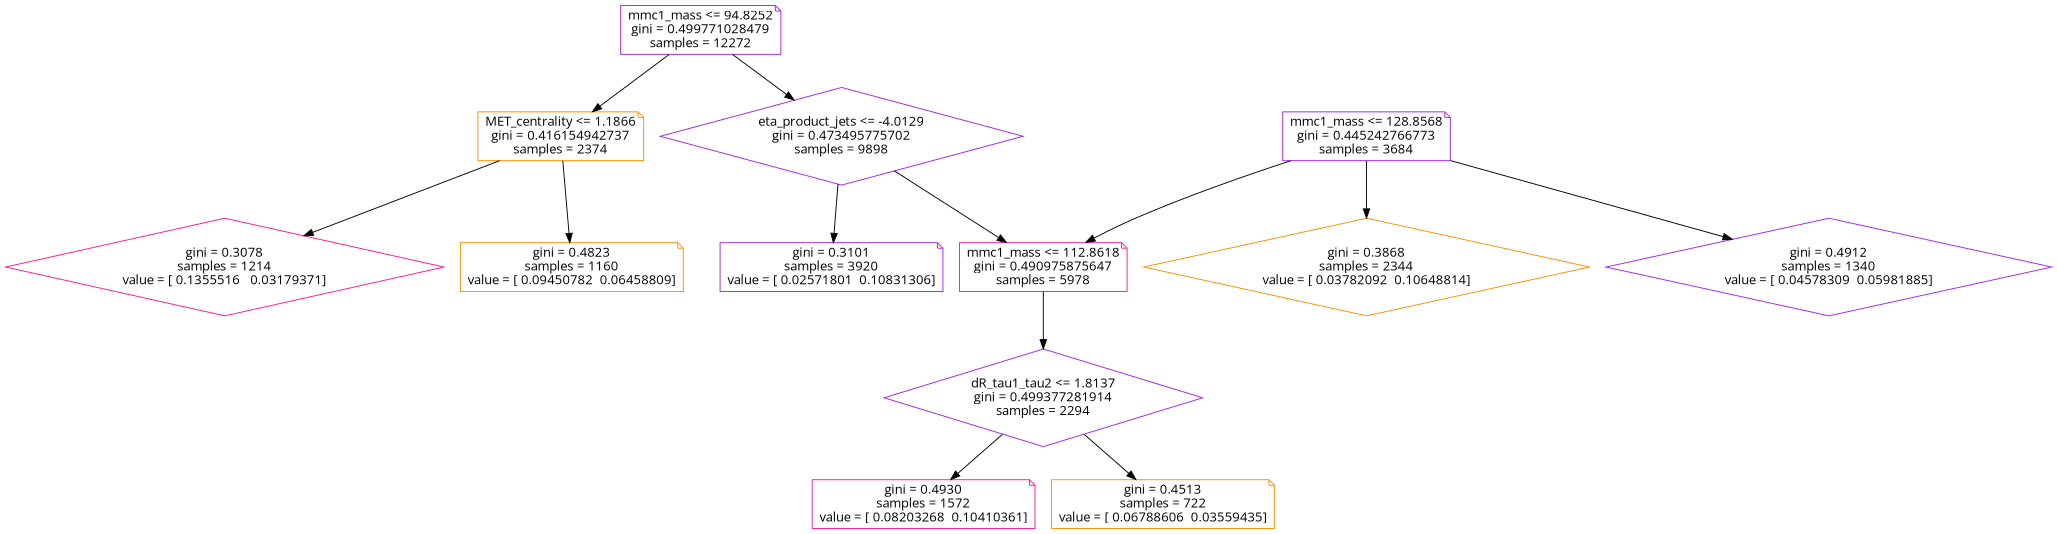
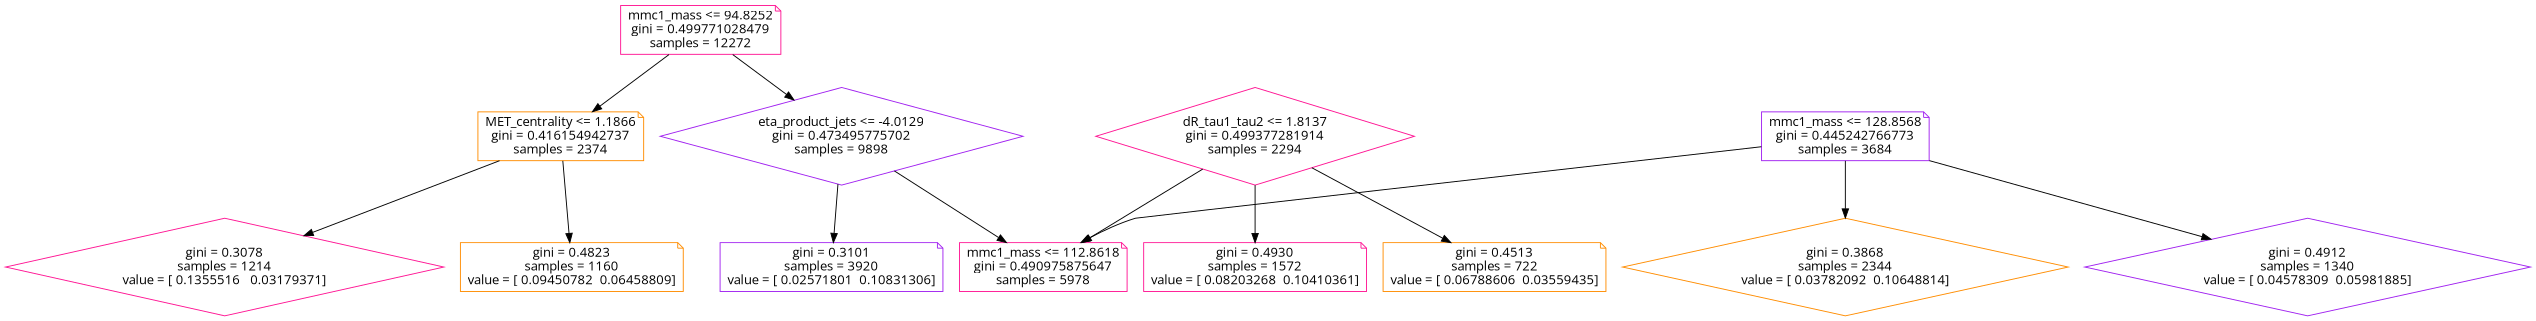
node "mmc1_mass <= 94.8252 gini = 0.499771028479 samples = 12272": color purple -> deeppink
edge "mmc1_mass <= 112.8618 gini = 0.490975875647 samples = 5978" -> "dR_tau1_tau2 <= 1.8137 gini = 0.499377281914 samples = 2294": reversed
node "dR_tau1_tau2 <= 1.8137 gini = 0.499377281914 samples = 2294": color purple -> deeppink
